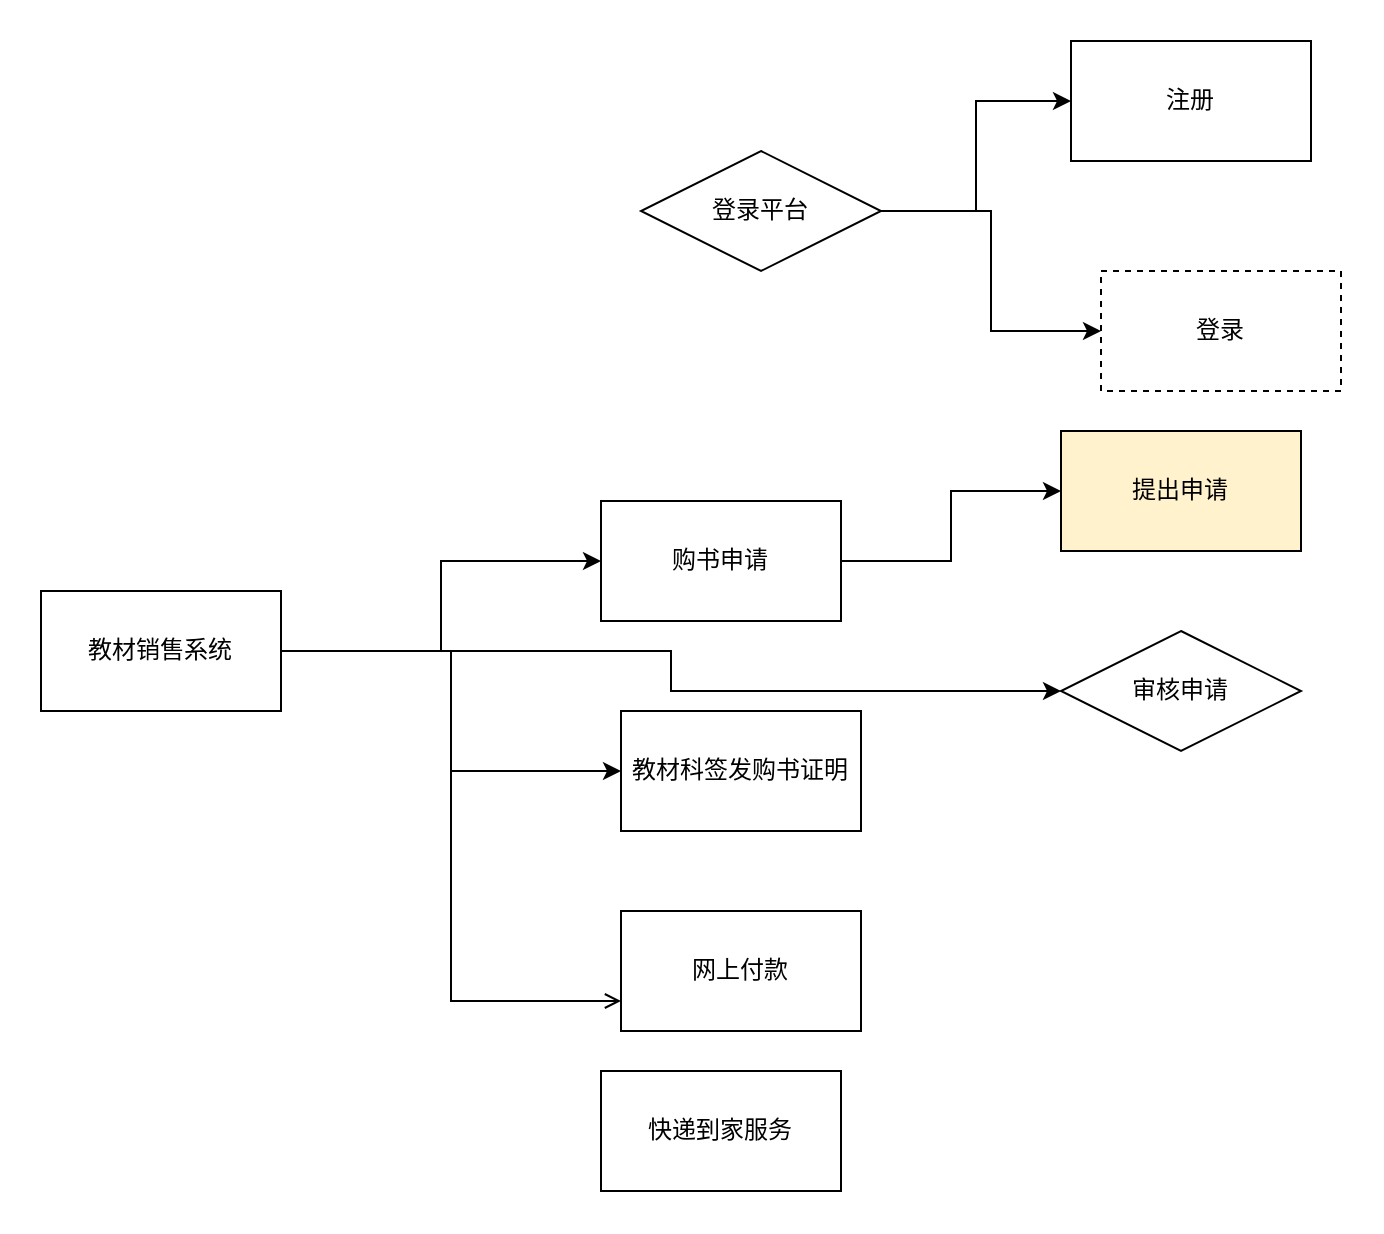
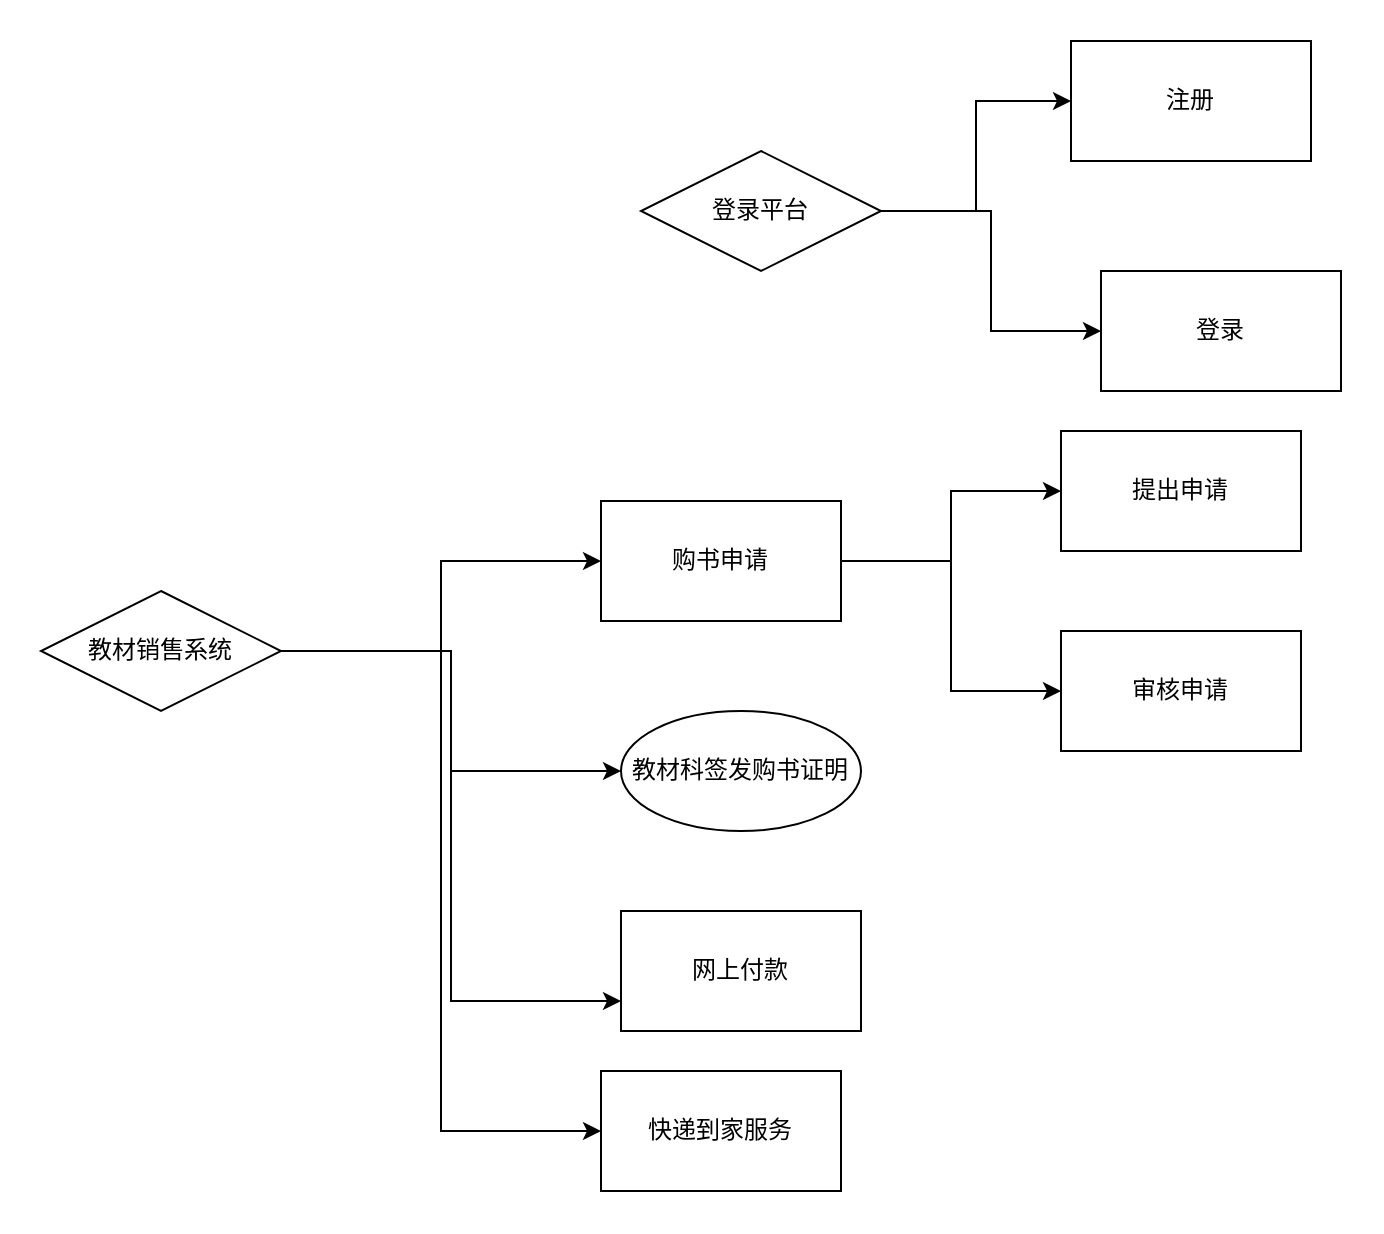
node "登录": style dashed -> solid
node "提出申请": fillcolor #fff2cc -> #ffffff
edge "购书申请" -> "审核申请": added
node "教材销售系统": shape rectangle -> diamond
edge "教材销售系统" -> "审核申请": now "教材销售系统" -> "快递到家服务"
node "审核申请": shape diamond -> rectangle
node "教材科签发购书证明": shape rectangle -> ellipse
edge "教材销售系统" -> "网上付款": arrowhead open -> classic
